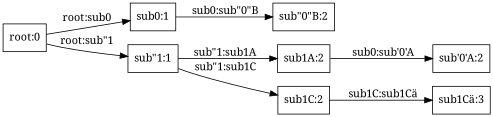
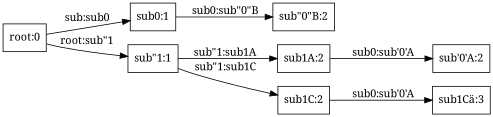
edge "root:0" -> "sub0:1": label "root:sub0" -> "sub:sub0"
edge "sub1C:2" -> "sub1Cä:3": label "sub1C:sub1Cä" -> "sub0:sub'0'A"
